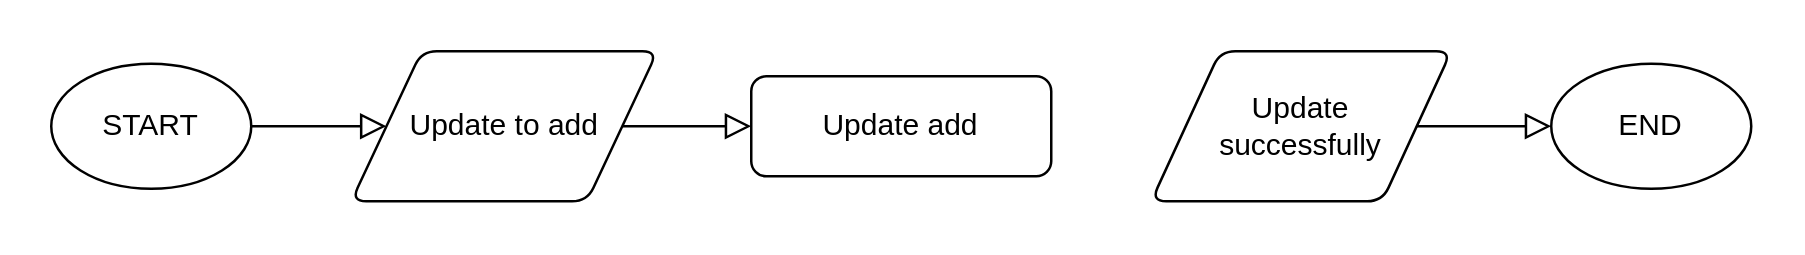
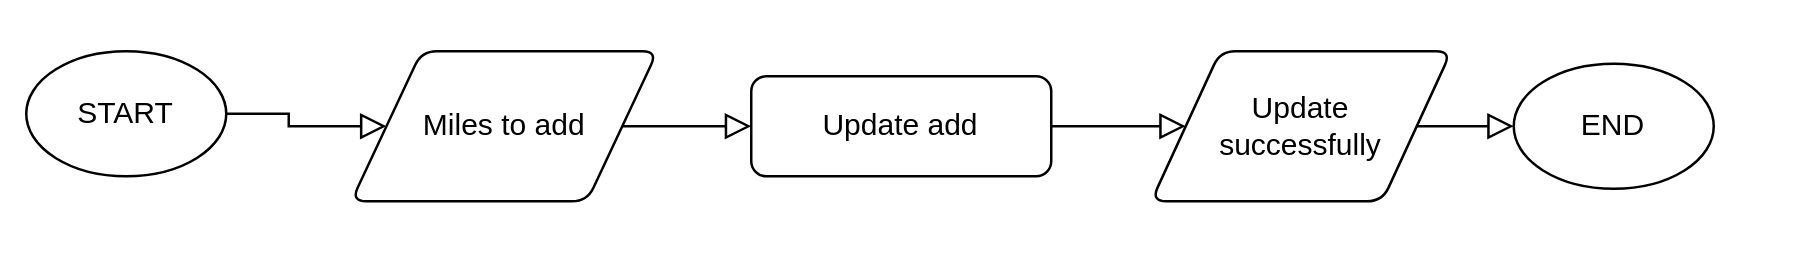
node "START": moved (151, 126) -> (126, 114)
node "Update to add": label "Update to add" -> "Miles to add"
edge "Update add" -> "Update successfully": added
node "END": moved (1651, 126) -> (1614, 126)
